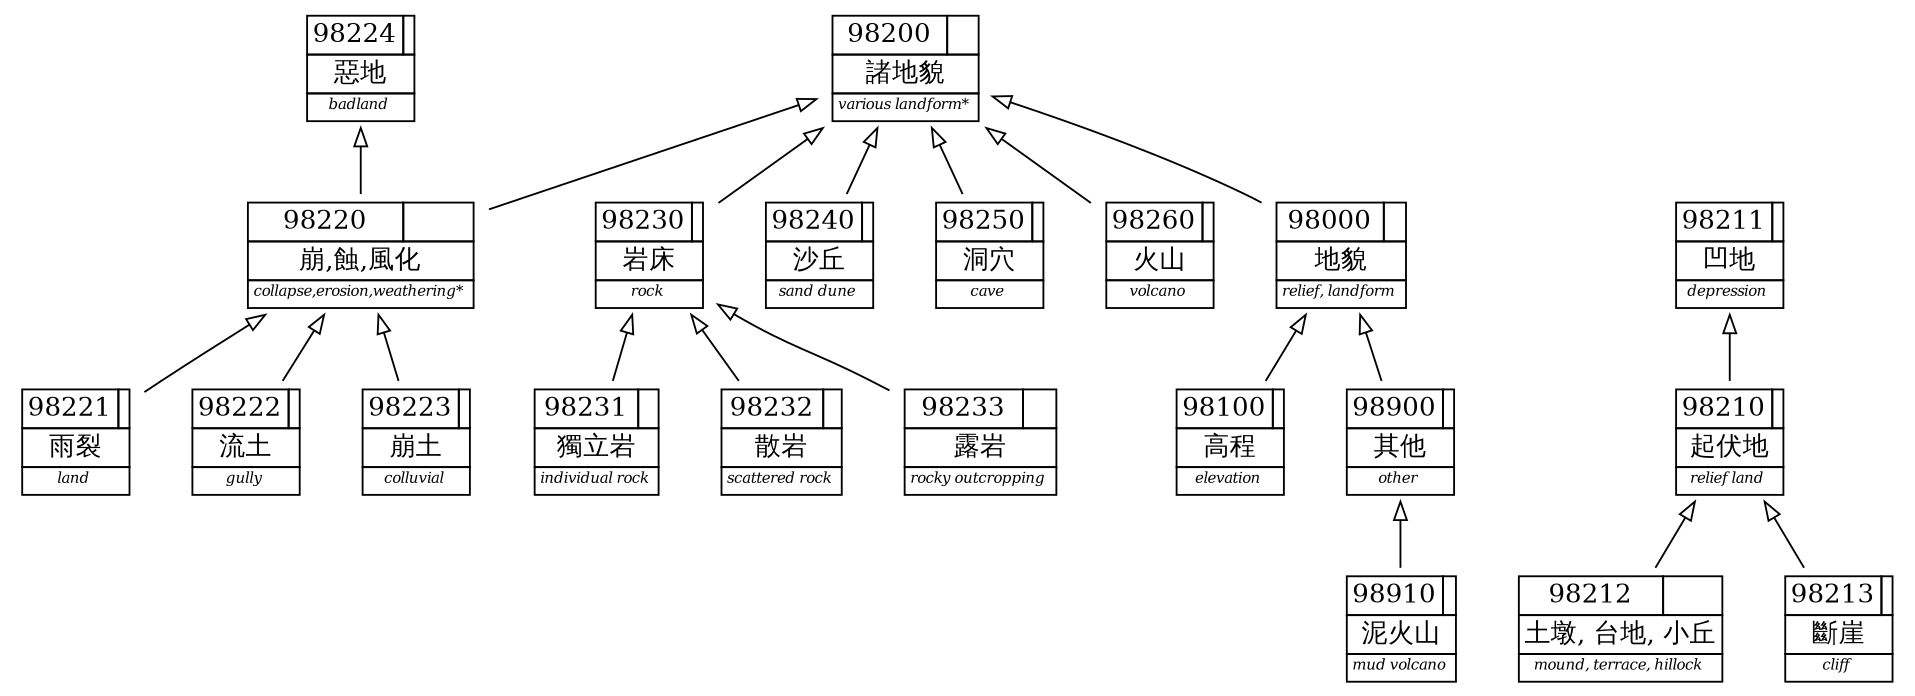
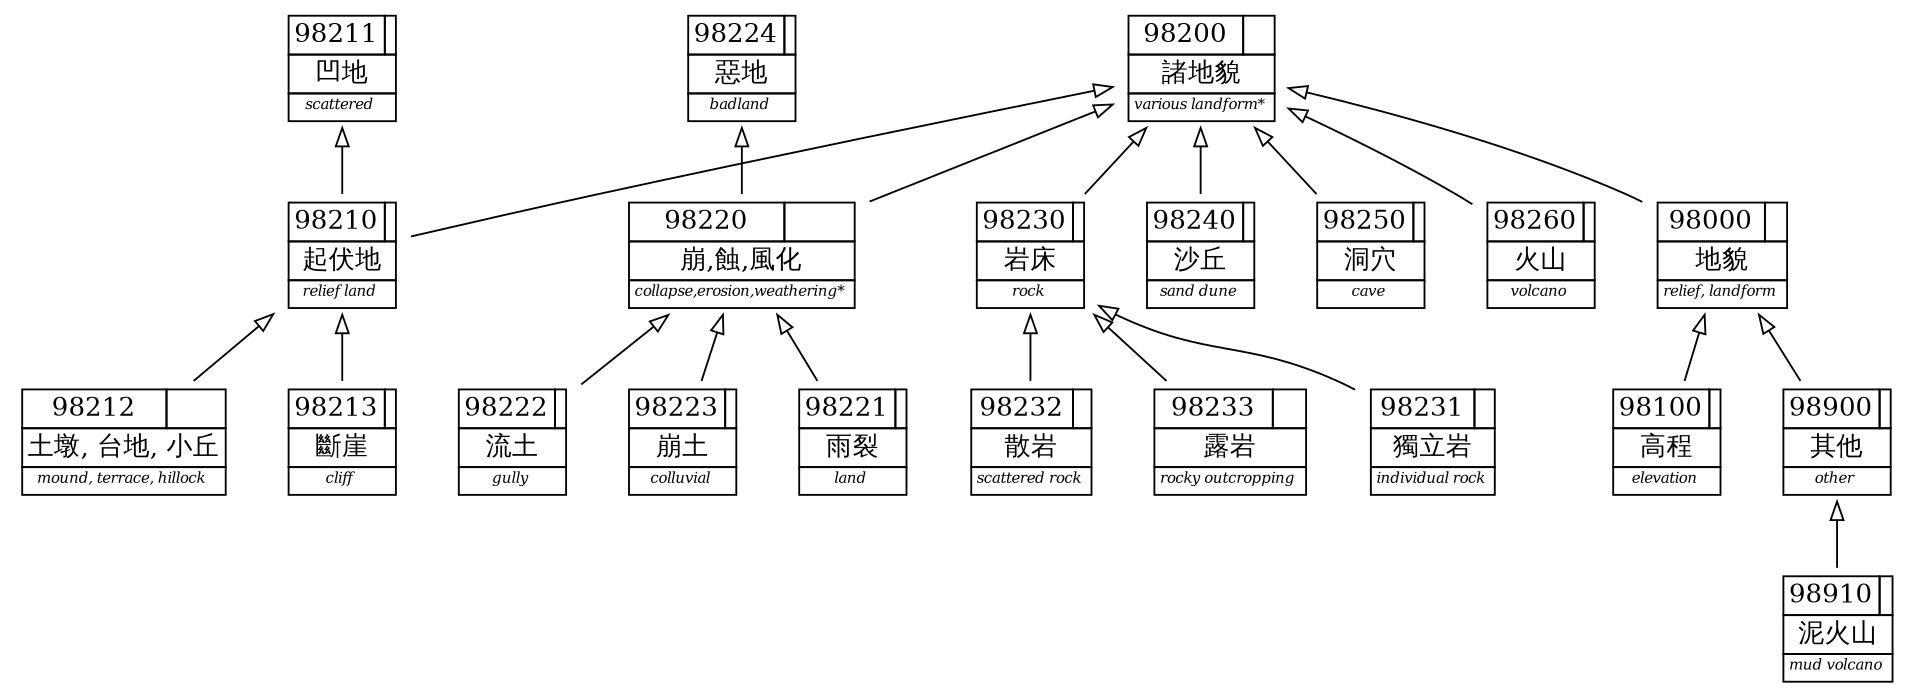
edge "98210" -> "98200": added
node "98211": text "depression" -> "scattered"
